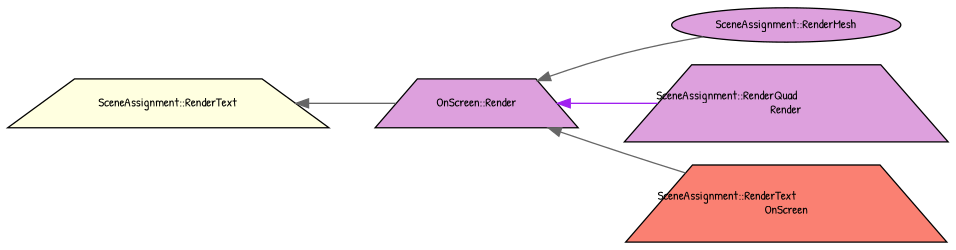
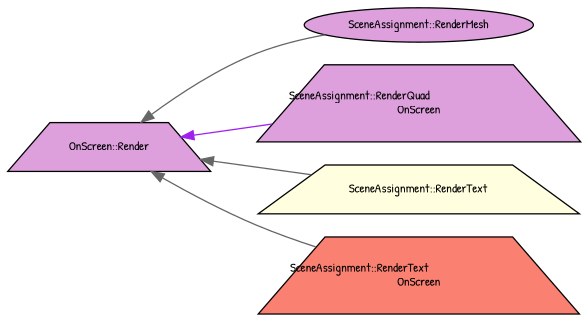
edge "OnScreen::Render" -> "SceneAssignment::RenderText": reversed
node "SceneAssignment::RenderQuad Render": label "SceneAssignment::RenderQuad Render" -> "SceneAssignment::RenderQuad OnScreen"
